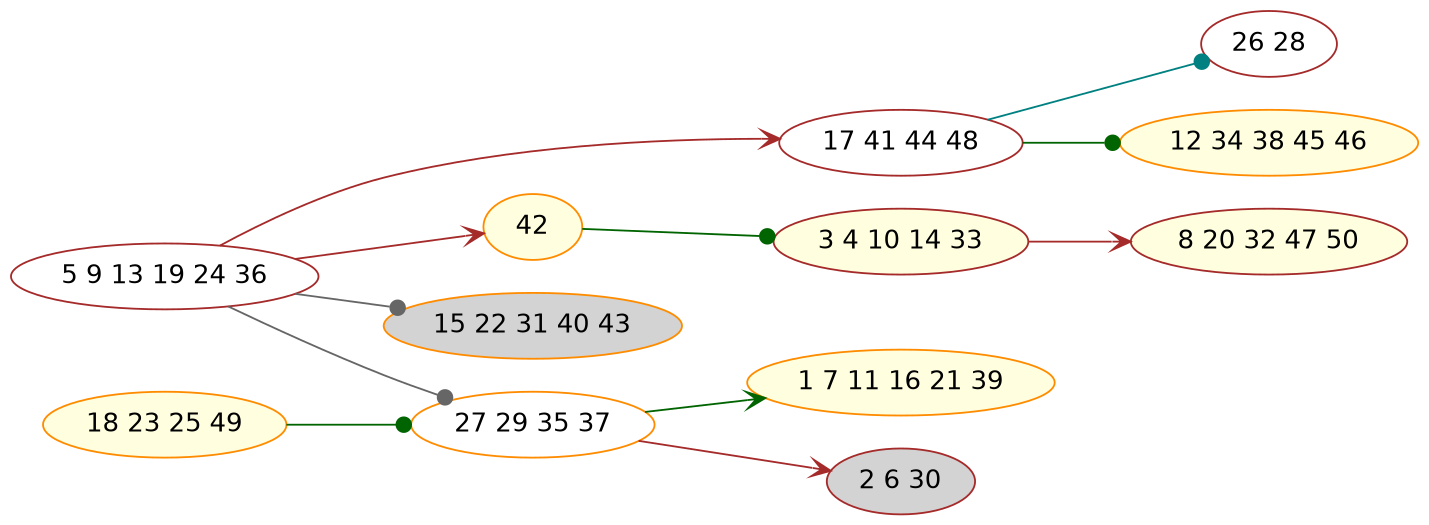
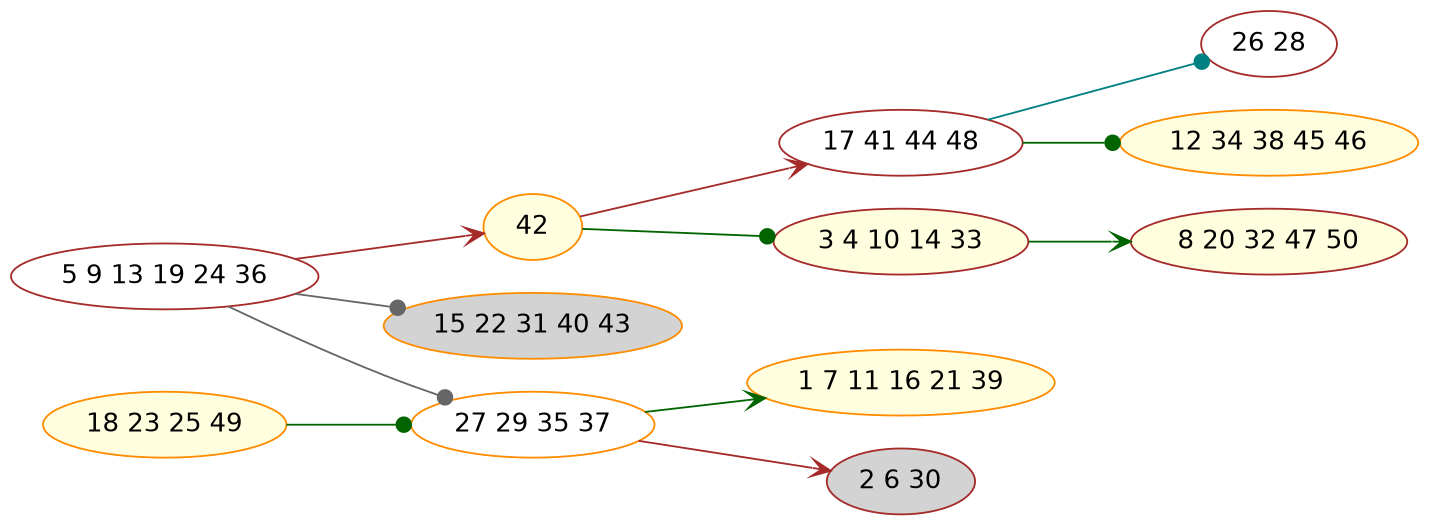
edge "5 9 13 19 24 36" -> "17 41 44 48": now "42" -> "17 41 44 48"
edge "3 4 10 14 33" -> "8 20 32 47 50": color brown -> darkgreen
